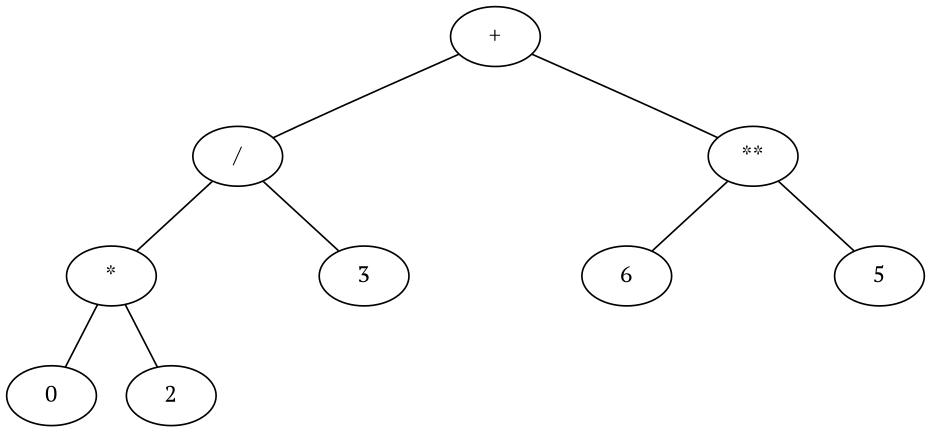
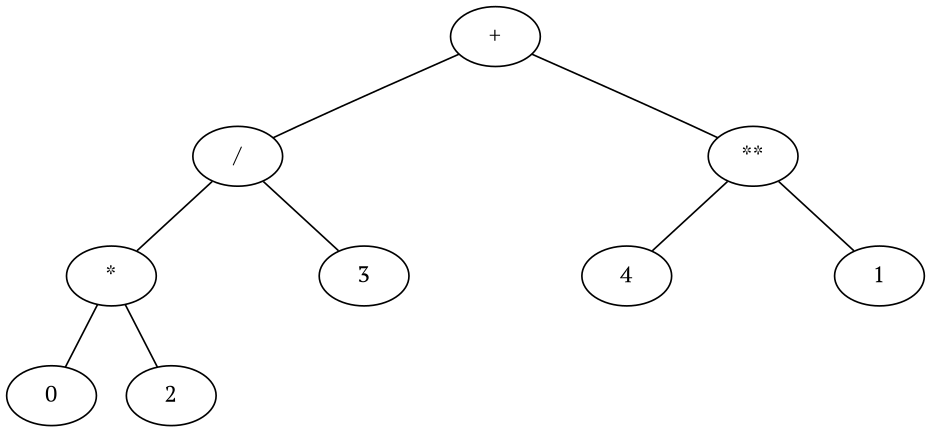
node "6": label "6" -> "4"
node "5": label "5" -> "1"
